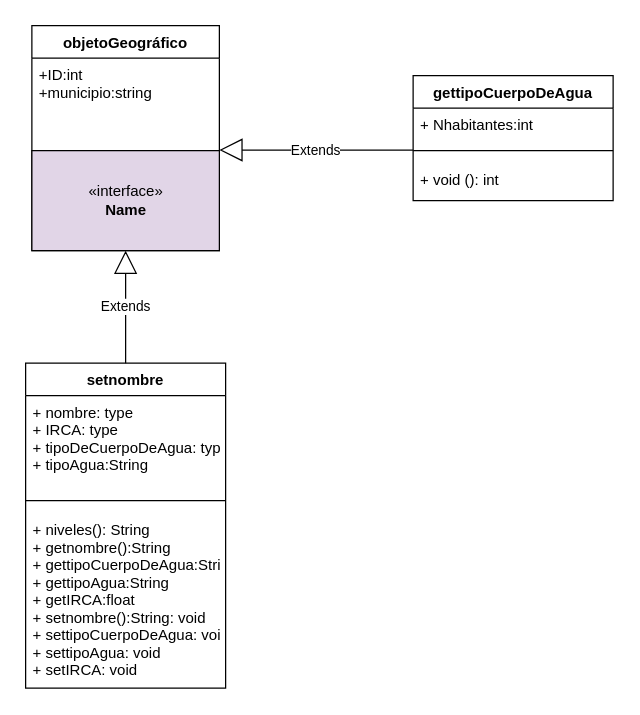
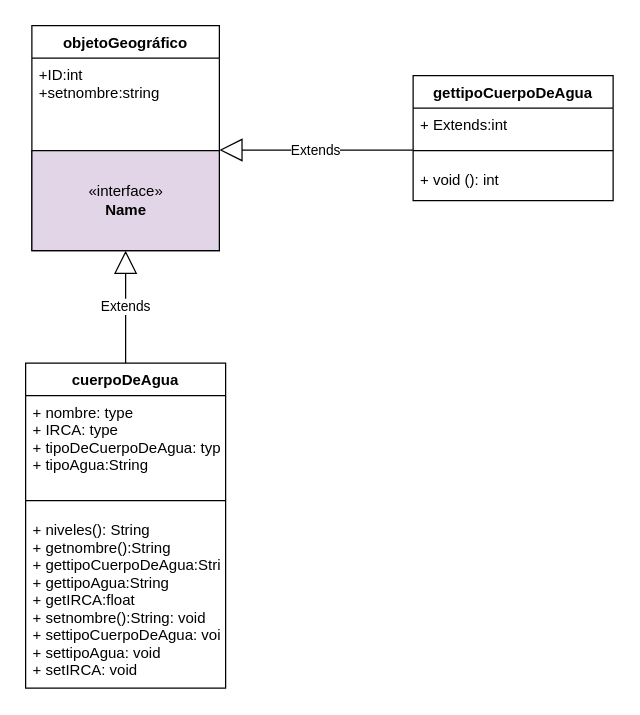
node "+ID:int +municipio:string": label "+ID:int +municipio:string" -> "+ID:int +setnombre:string"
node "+ Nhabitantes:int": label "+ Nhabitantes:int" -> "+ Extends:int"
node "setnombre": label "setnombre" -> "cuerpoDeAgua"
